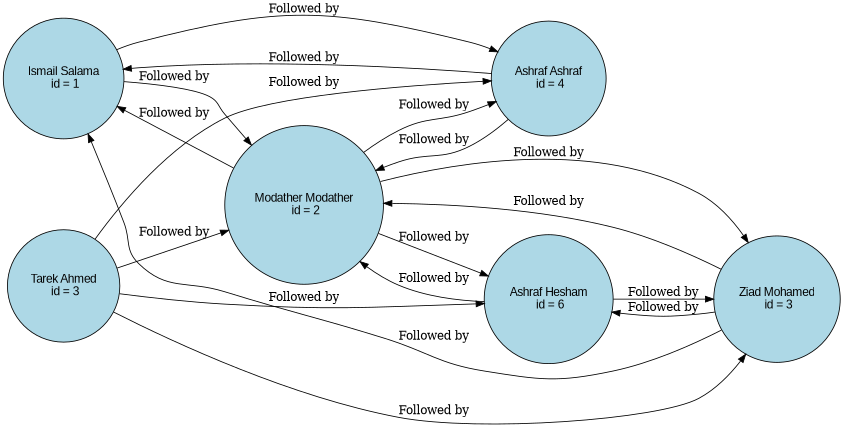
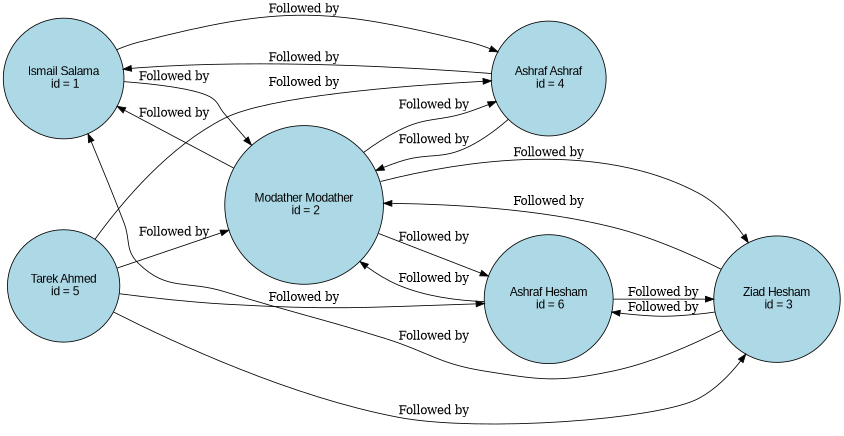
node "Tarek Ahmed id = 3": label "Tarek Ahmed id = 3" -> "Tarek Ahmed id = 5"
node "Ziad Mohamed id = 3": label "Ziad Mohamed id = 3" -> "Ziad Hesham id = 3"
